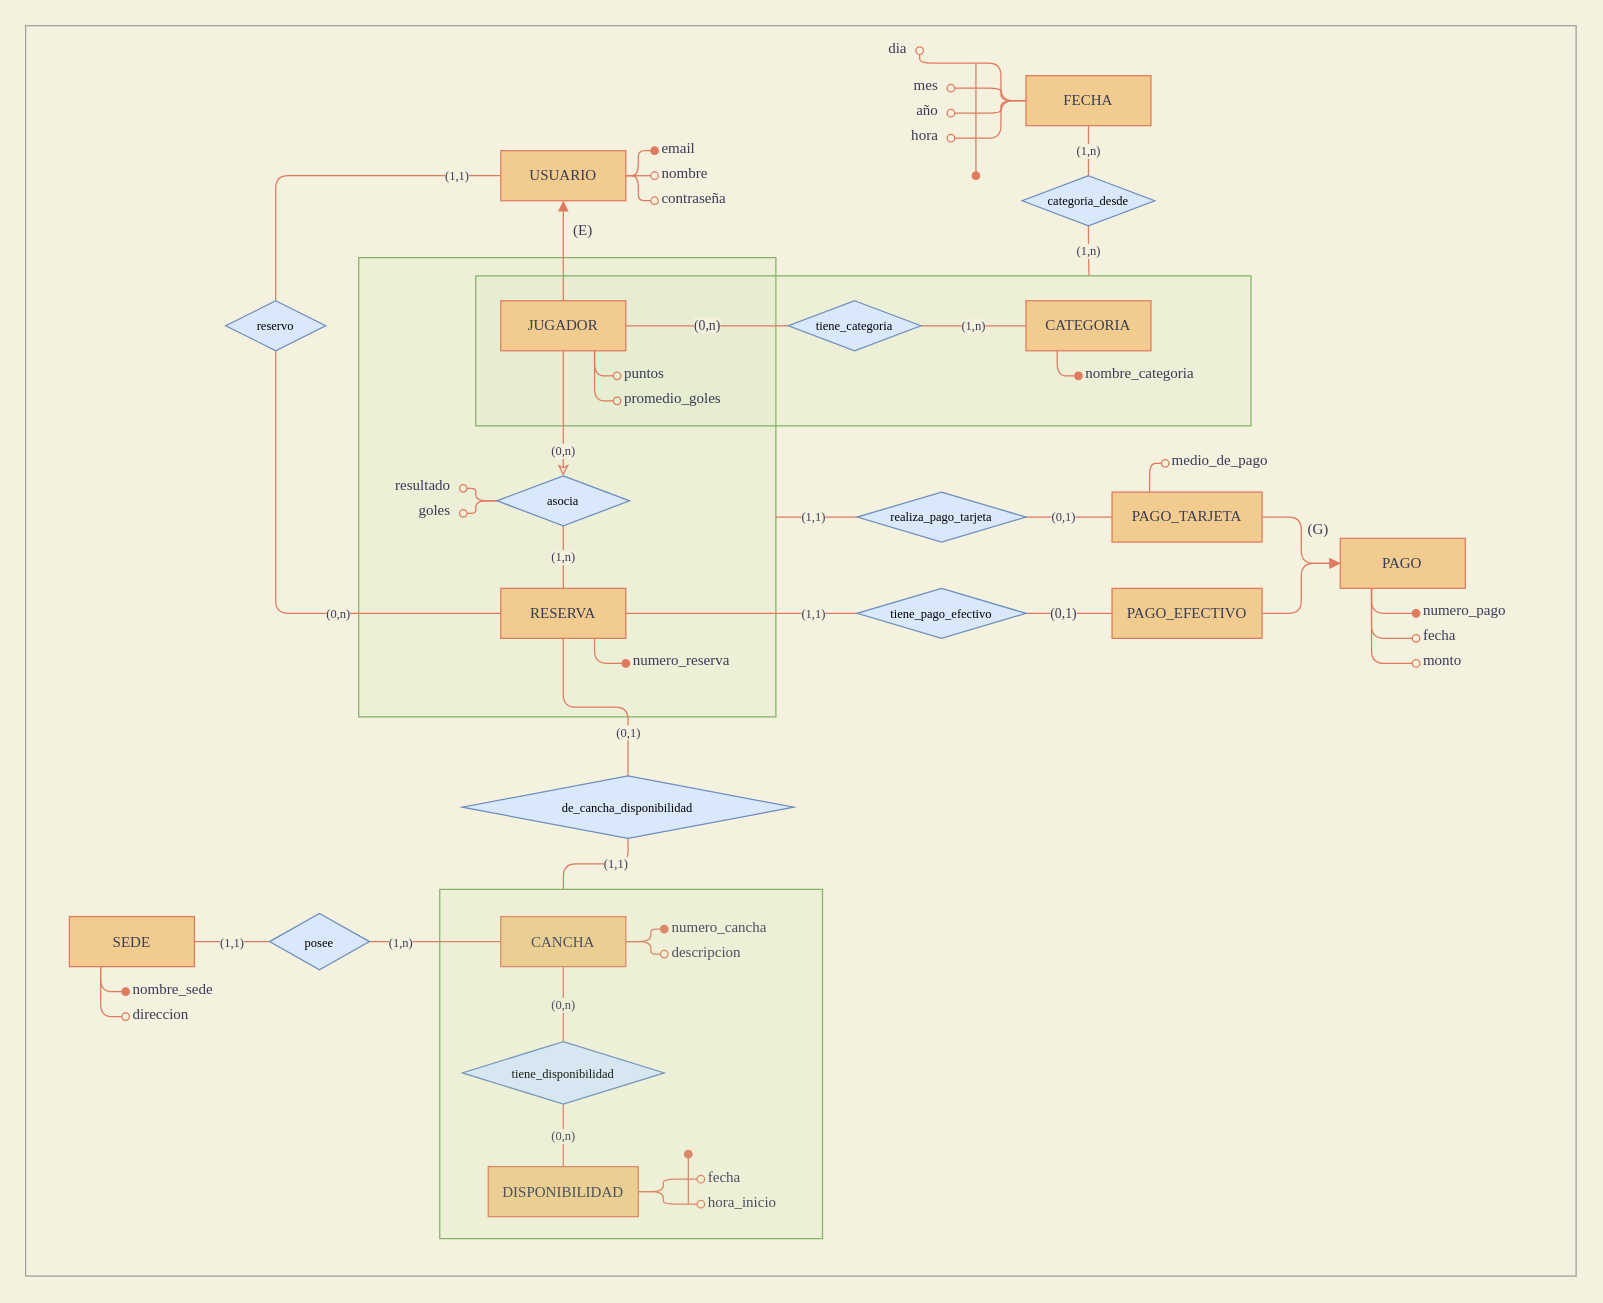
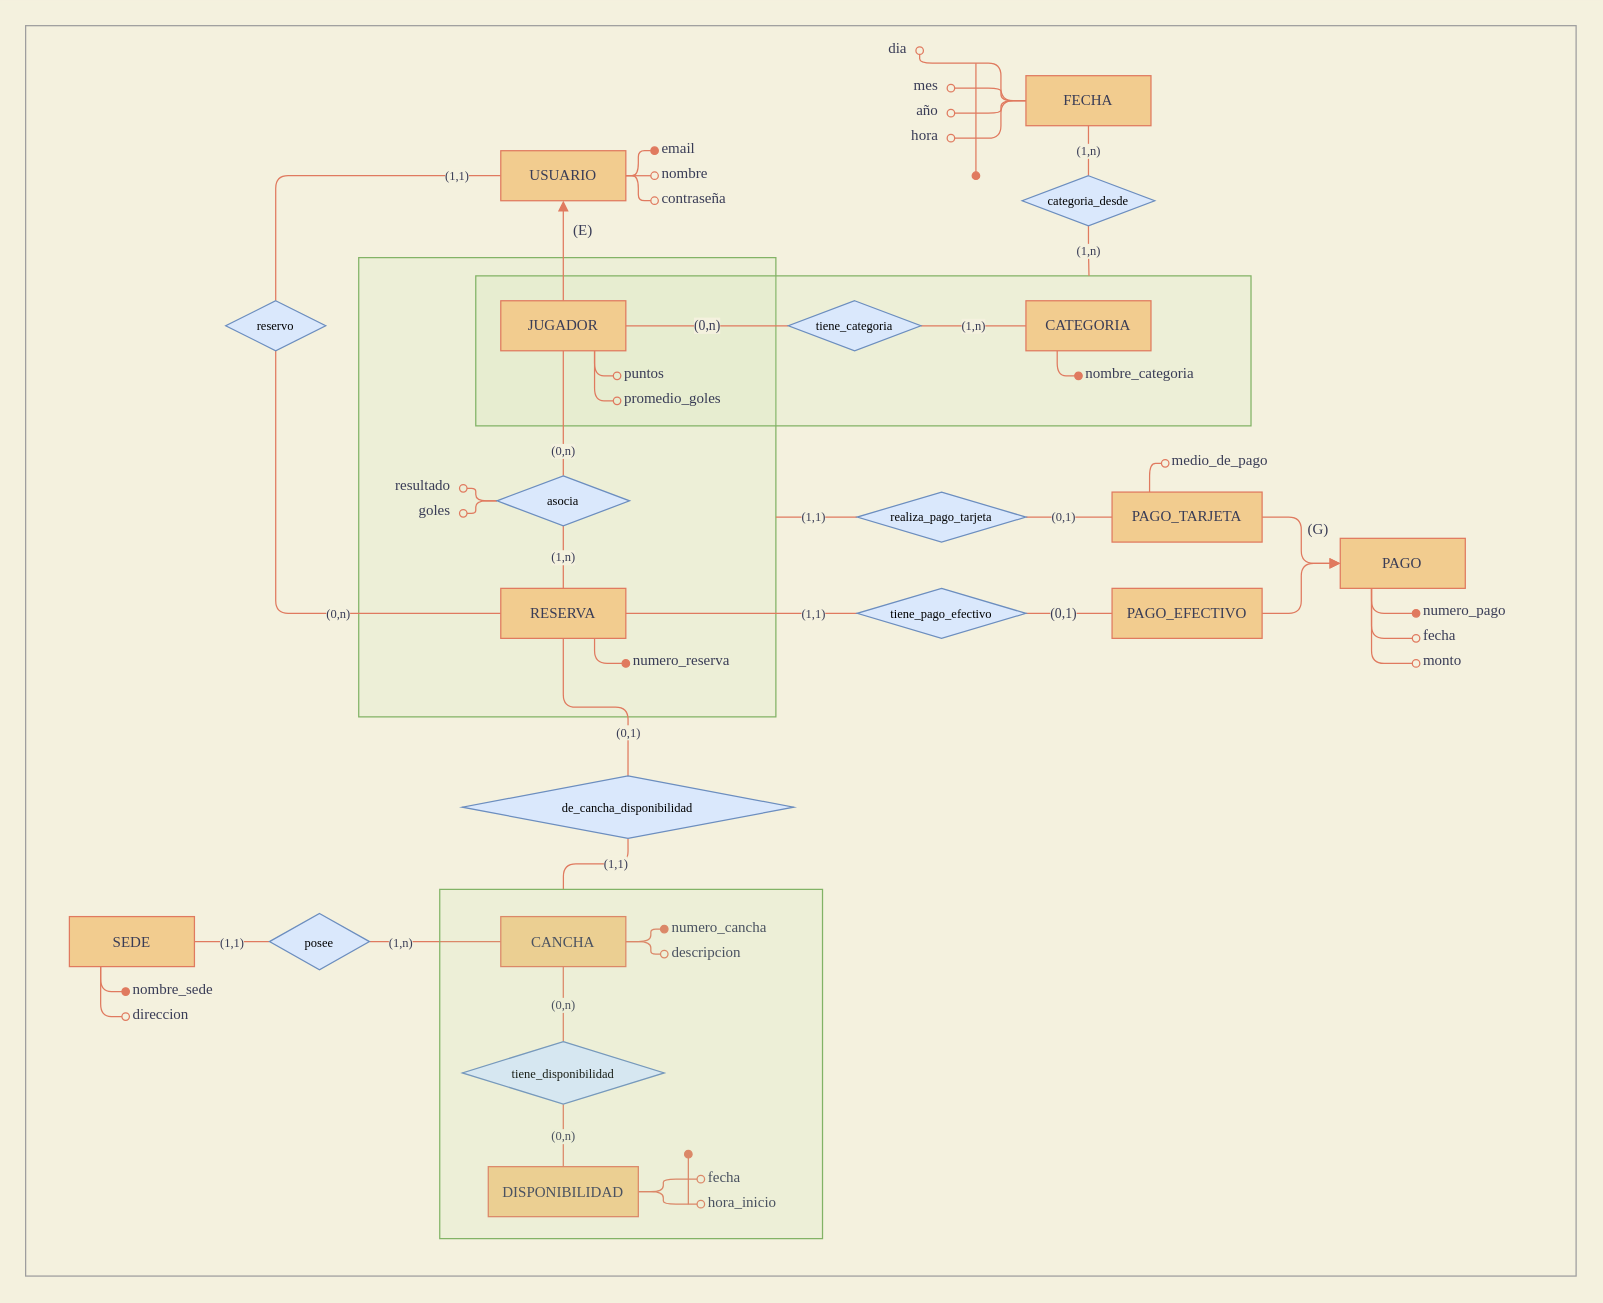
edge "JUGADOR" -> "asocia": arrowhead classic -> none
